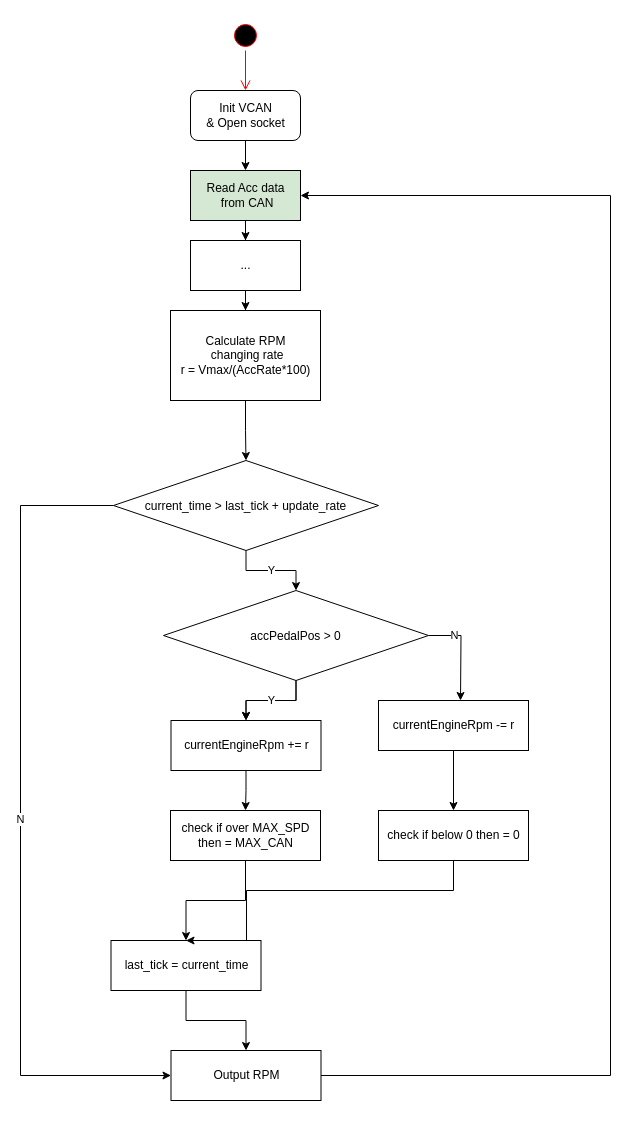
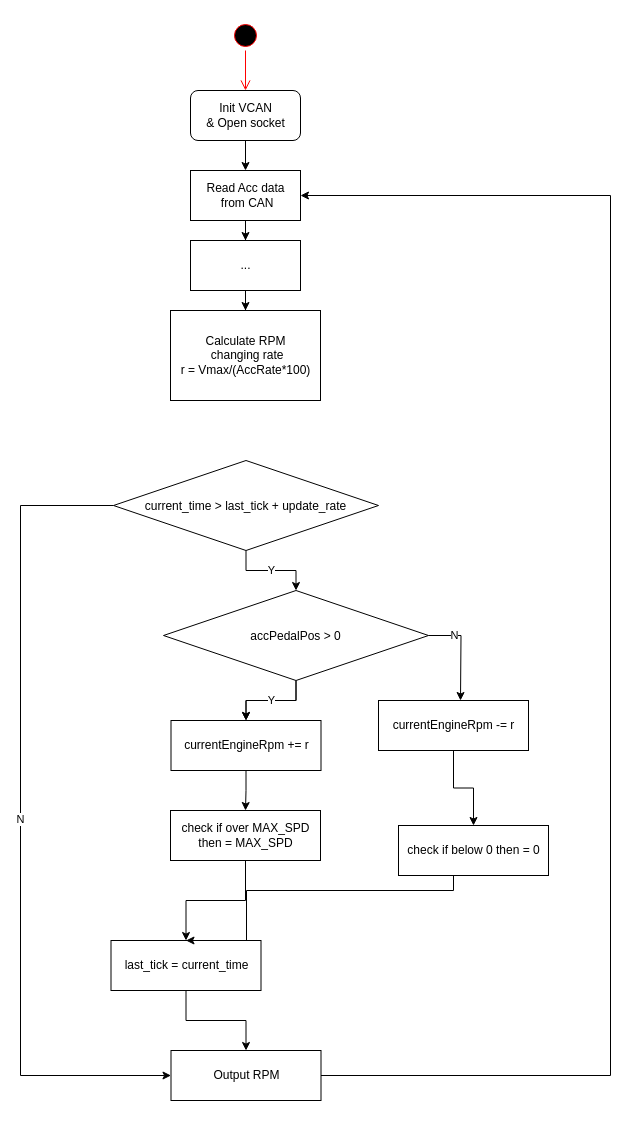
node "Read Acc data from CAN": fillcolor #d5e8d4 -> #ffffff
edge "Calculate RPM changing rate r = Vmax/(AccRate*100)" -> "current_time > last_tick + update_rate": removed
node "check if over MAX_SPD then = MAX_CAN": label "check if over MAX_SPD then = MAX_CAN" -> "check if over MAX_SPD then = MAX_SPD"
node "check if below 0 then = 0": moved (454, 836) -> (474, 851)
